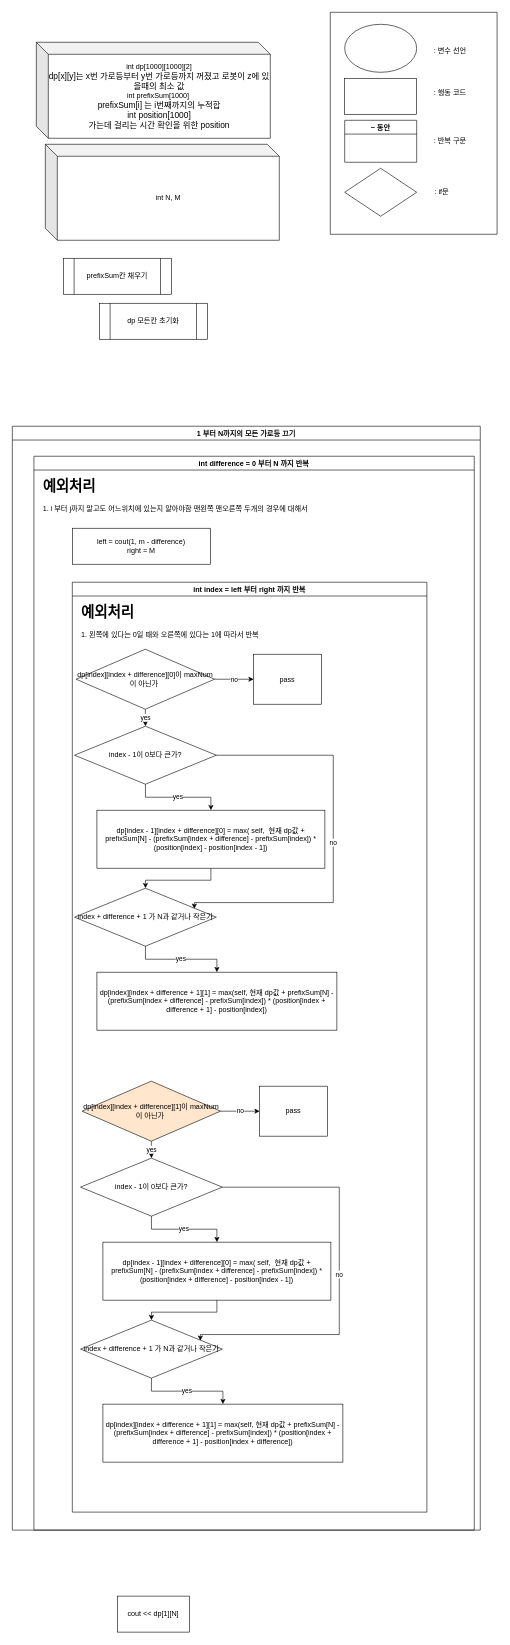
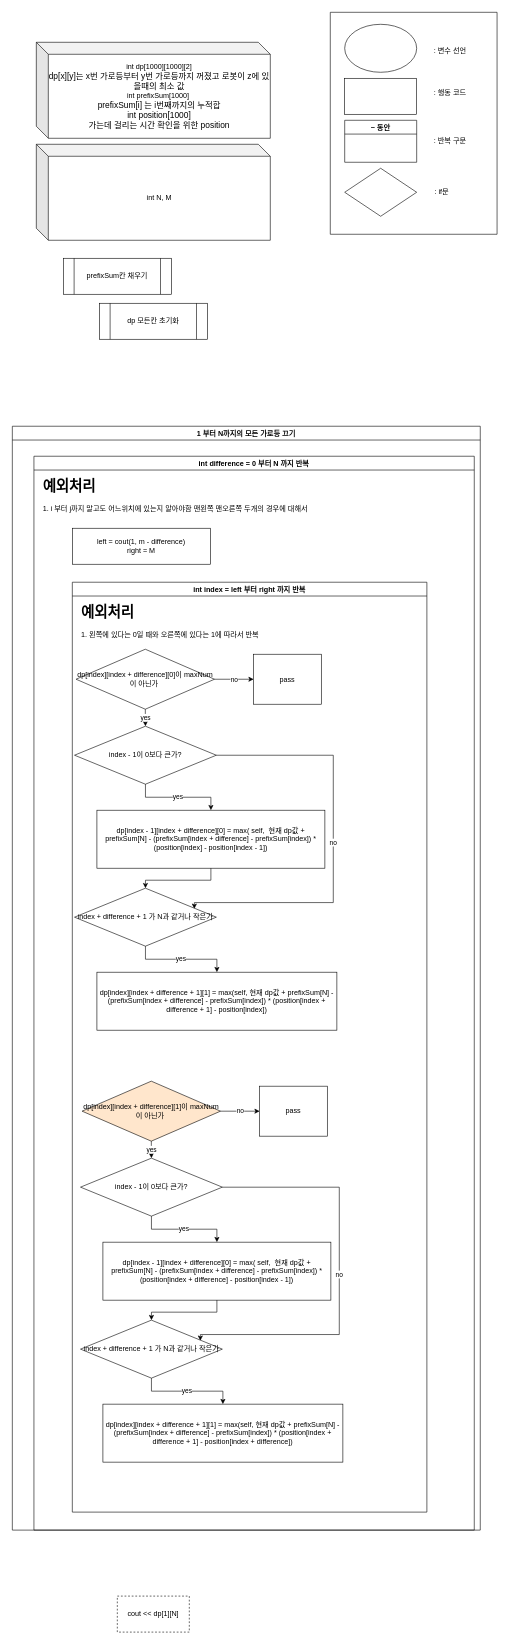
node "int N, M": moved (162, 192) -> (153, 192)
node "cout << dp[1][N]": style solid -> dashed
